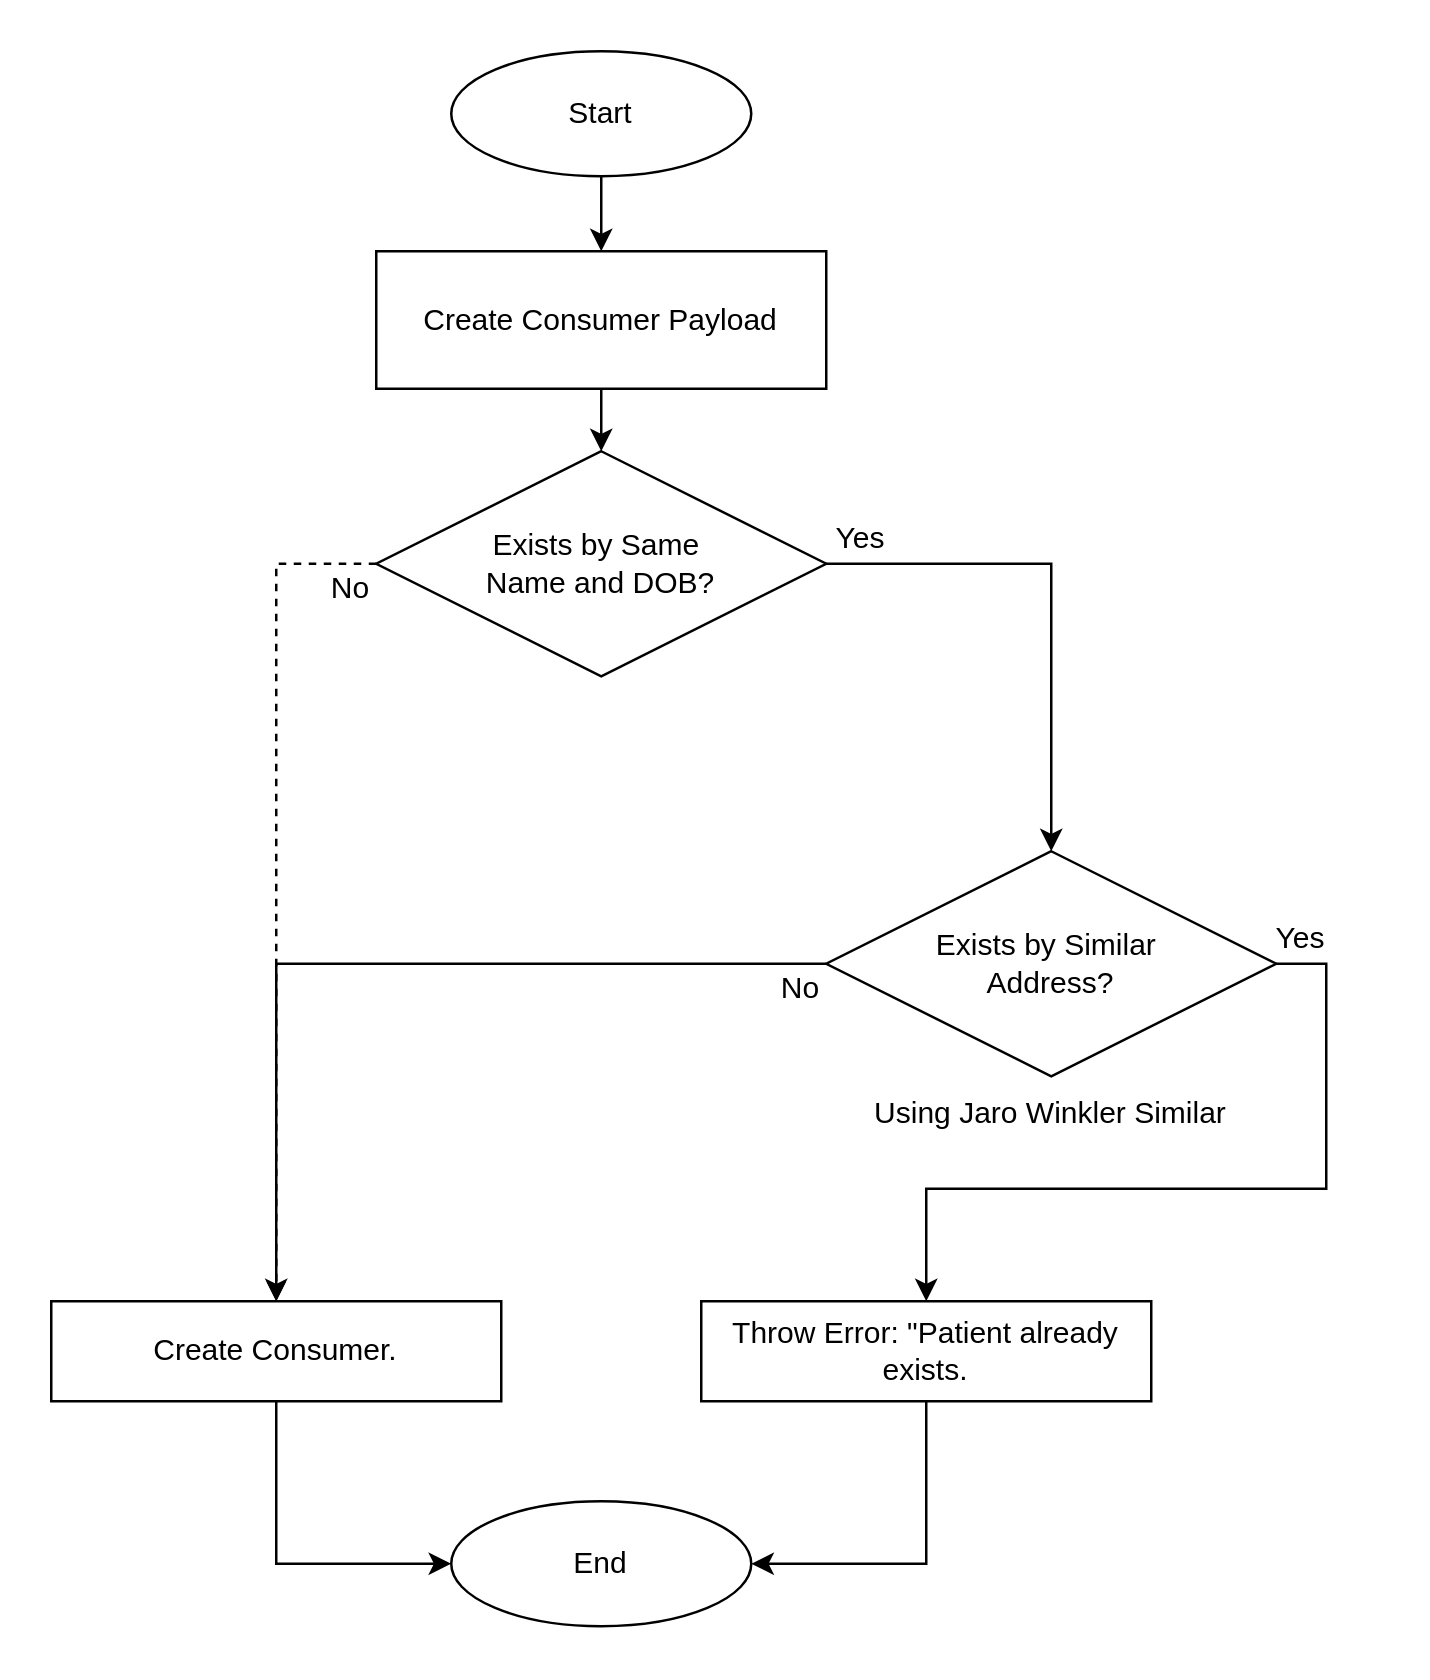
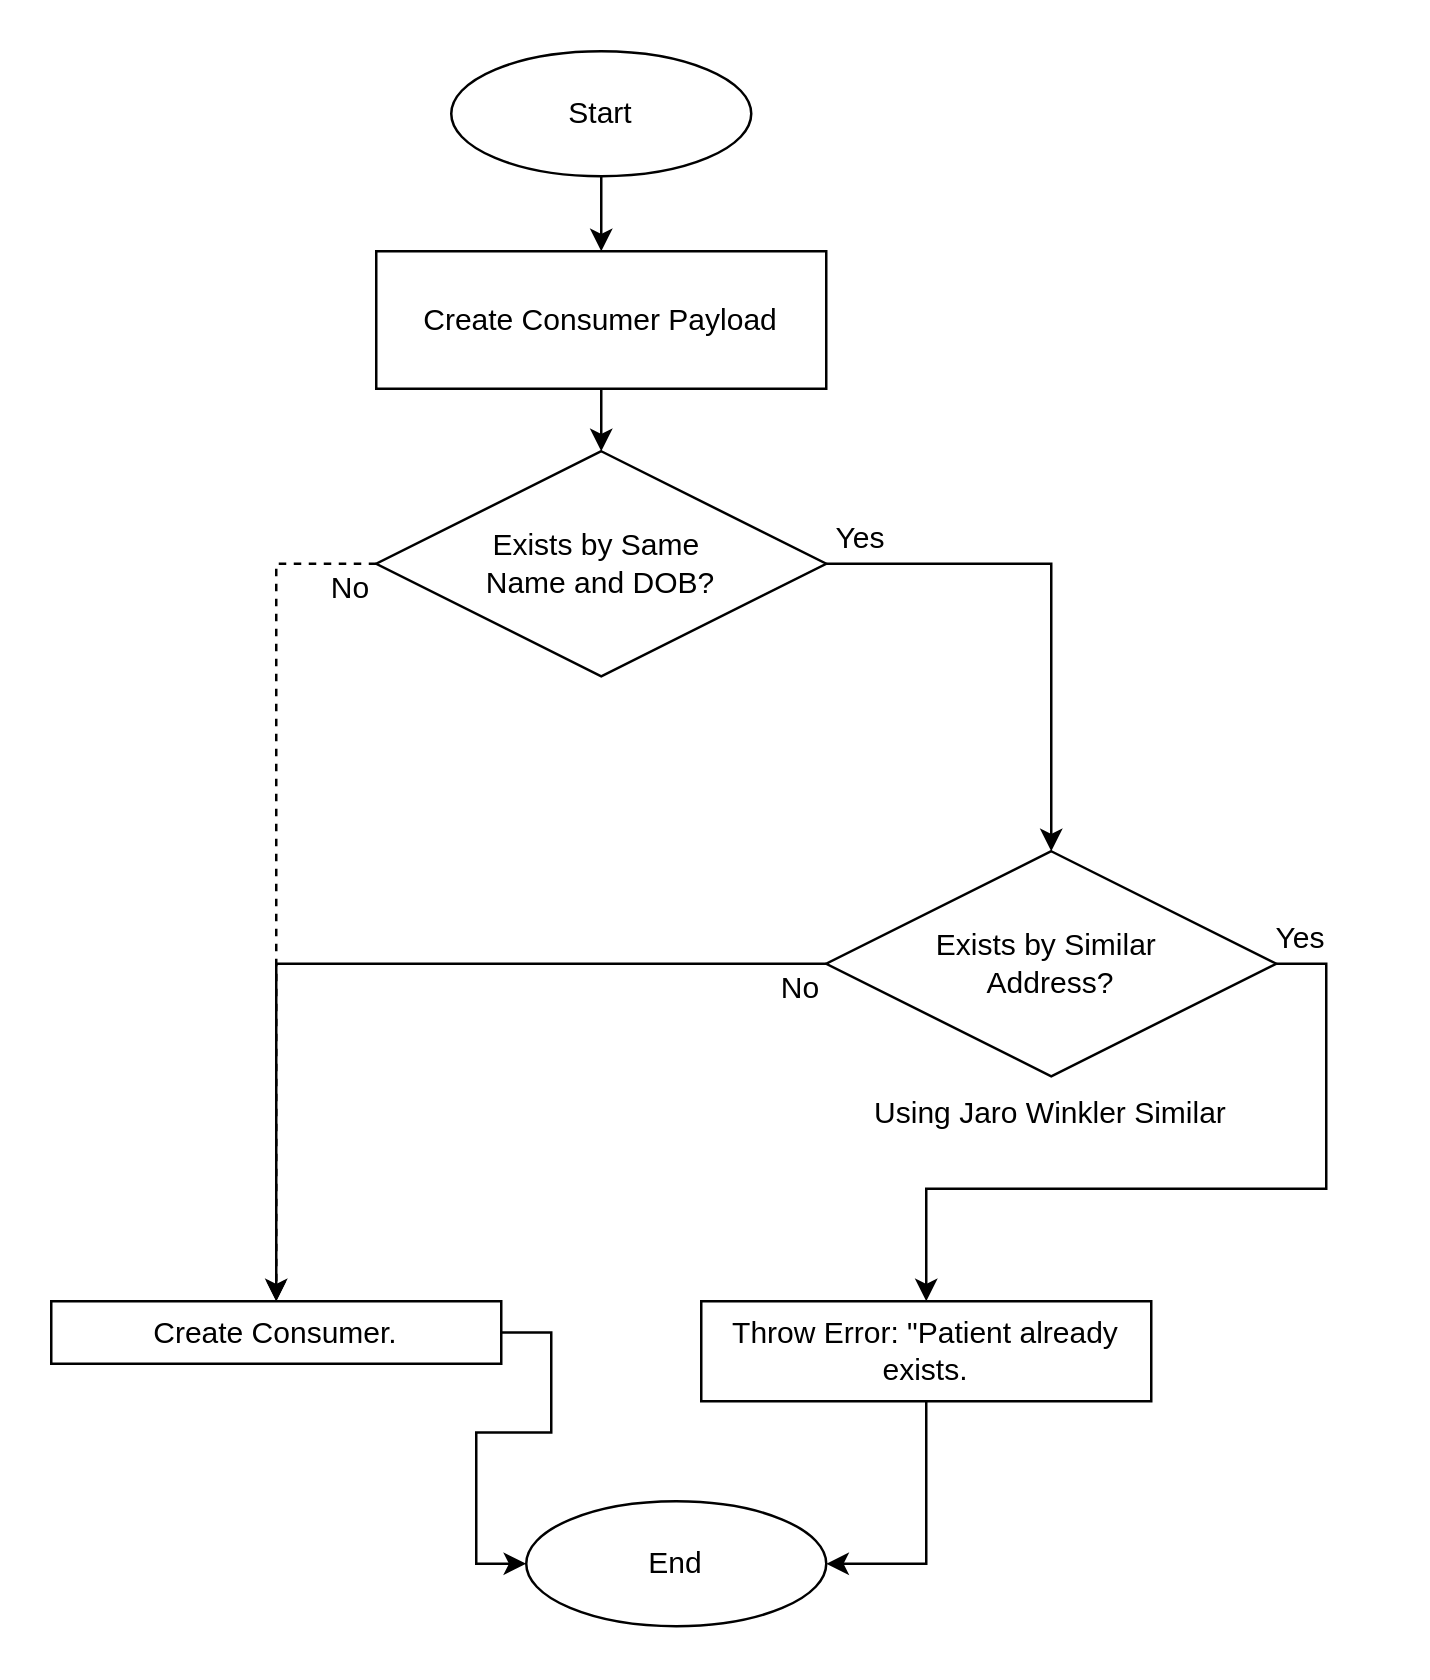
node "Create Consumer.": size 450x100 -> 450x63
node "End": moved (601, 1564) -> (676, 1564)
